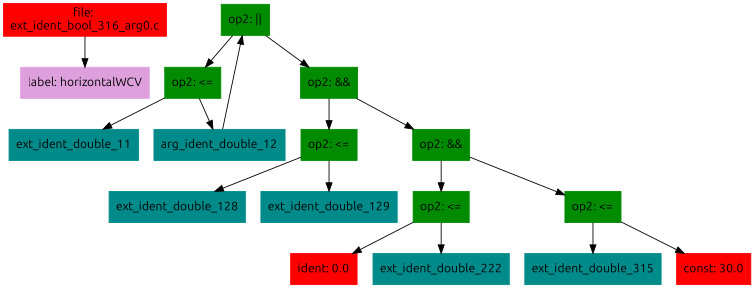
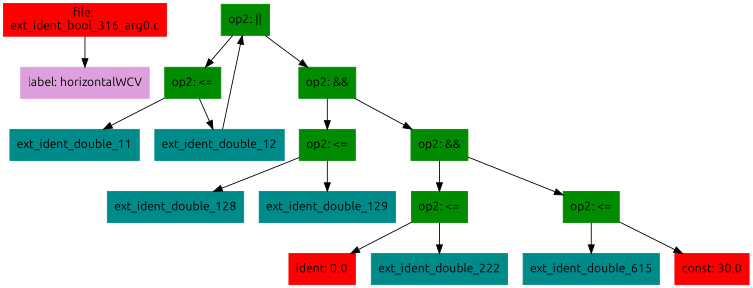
node "arg_ident_double_12": label "arg_ident_double_12" -> "ext_ident_double_12"
node "ext_ident_double_315": label "ext_ident_double_315" -> "ext_ident_double_615"
